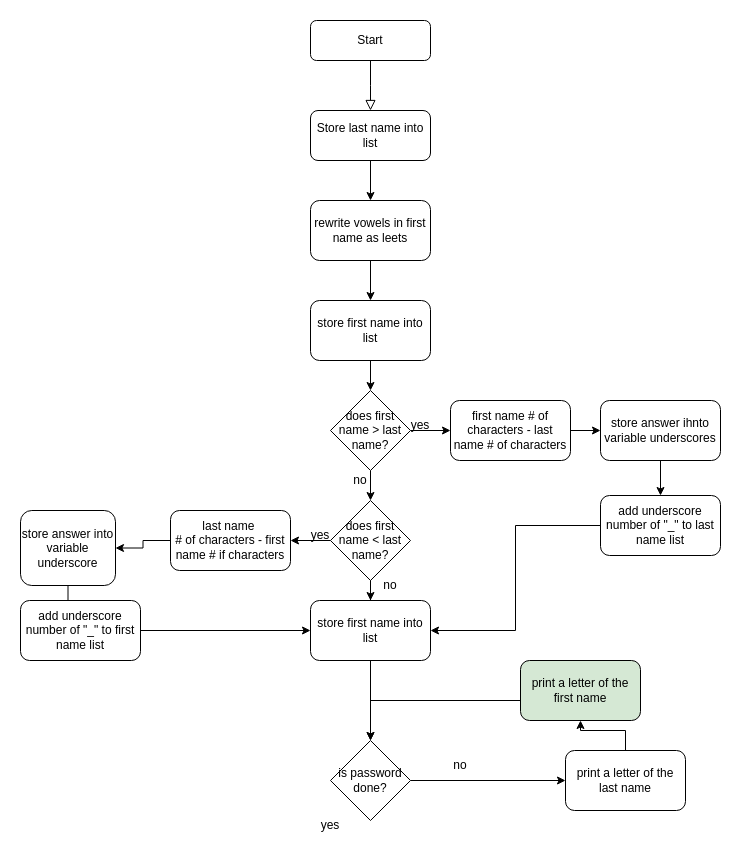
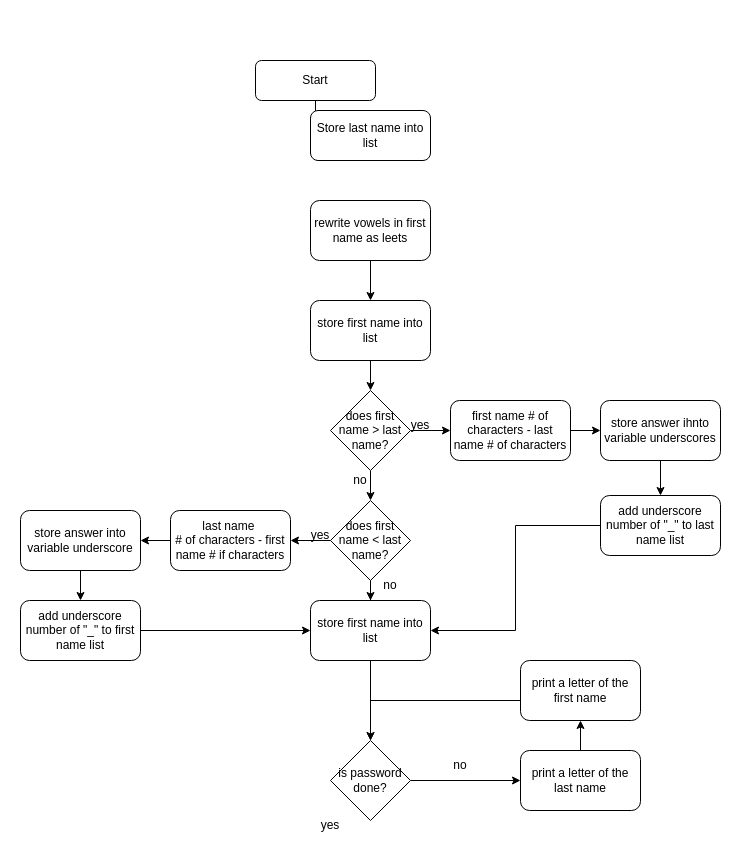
node "Start": moved (371, 41) -> (316, 81)
edge "Store last name into list" -> "rewrite vowels in first name as leets": removed
node "store answer into variable underscore": size 95x75 -> 120x60
node "print a letter of the first name": fillcolor #d5e8d4 -> #ffffff
edge "print a letter of the first name" -> "is password done?": arrowhead classic -> open
node "print a letter of the last name": moved (626, 781) -> (581, 781)
